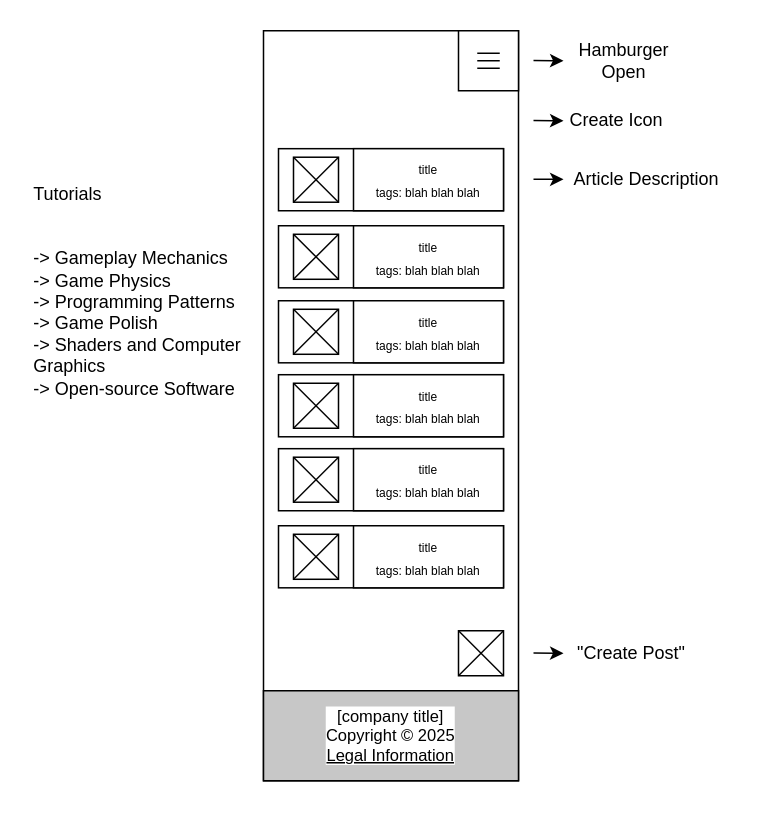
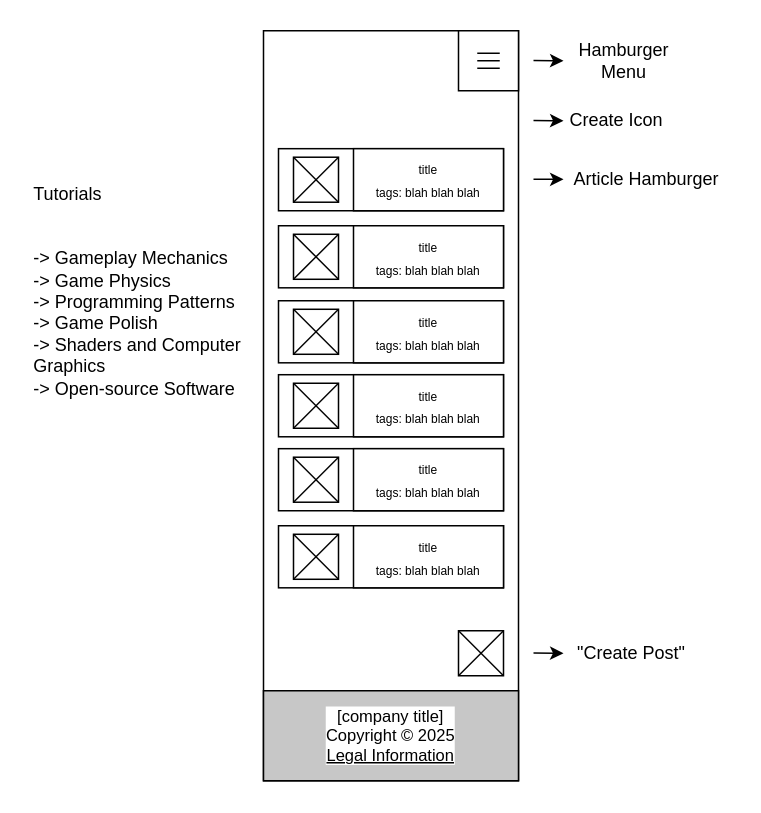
node "Hamburger Open": label "Hamburger Open" -> "Hamburger Menu"
node "Article Description": label "Article Description" -> "Article Hamburger"
